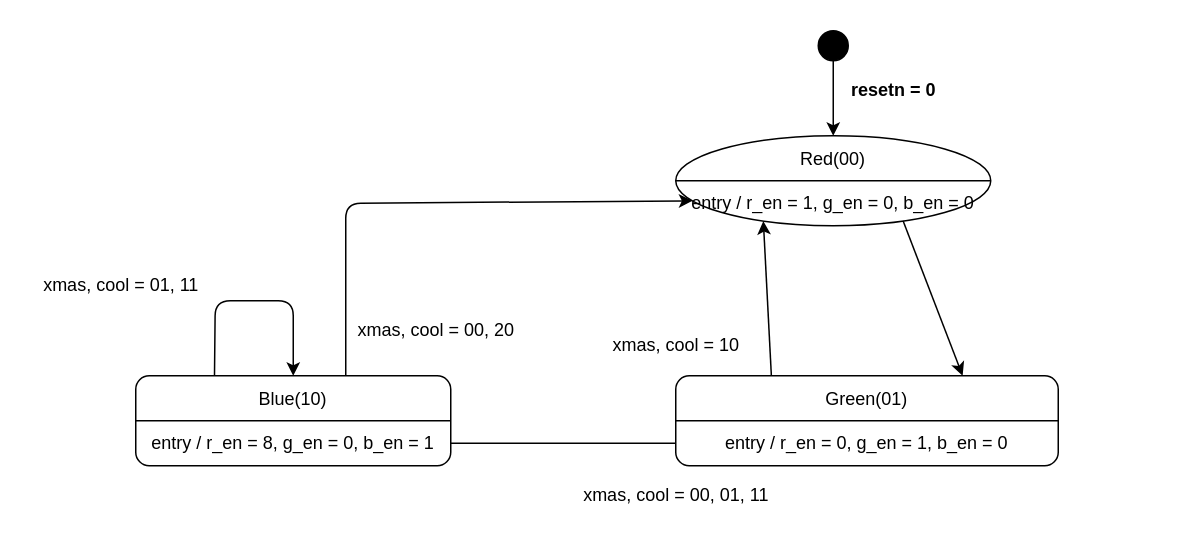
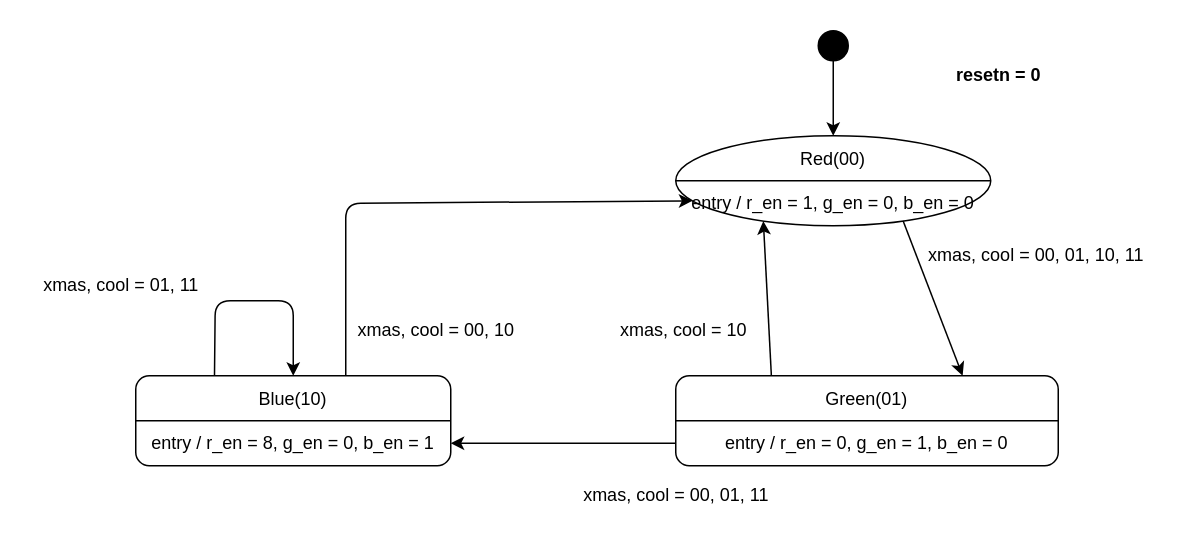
node "resetn = 0": moved (893, 91) -> (998, 76)
node "xmas, cool = 00, 01, 10, 11": added
node "xmas, cool = 00, 20": label "xmas, cool = 00, 20" -> "xmas, cool = 00, 10"
node "xmas, cool = 10": moved (676, 346) -> (683, 331)
edge "Blue(10) entry / r_en = 8, g_en = 0, b_en = 1" -- "Green(01) entry / r_en = 0, g_en = 1, b_en = 0": arrowhead none -> classic
